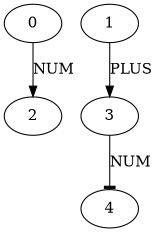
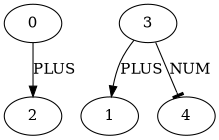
edge "1" -> "3": reversed
edge "0" -> "2": label "NUM" -> "PLUS"
